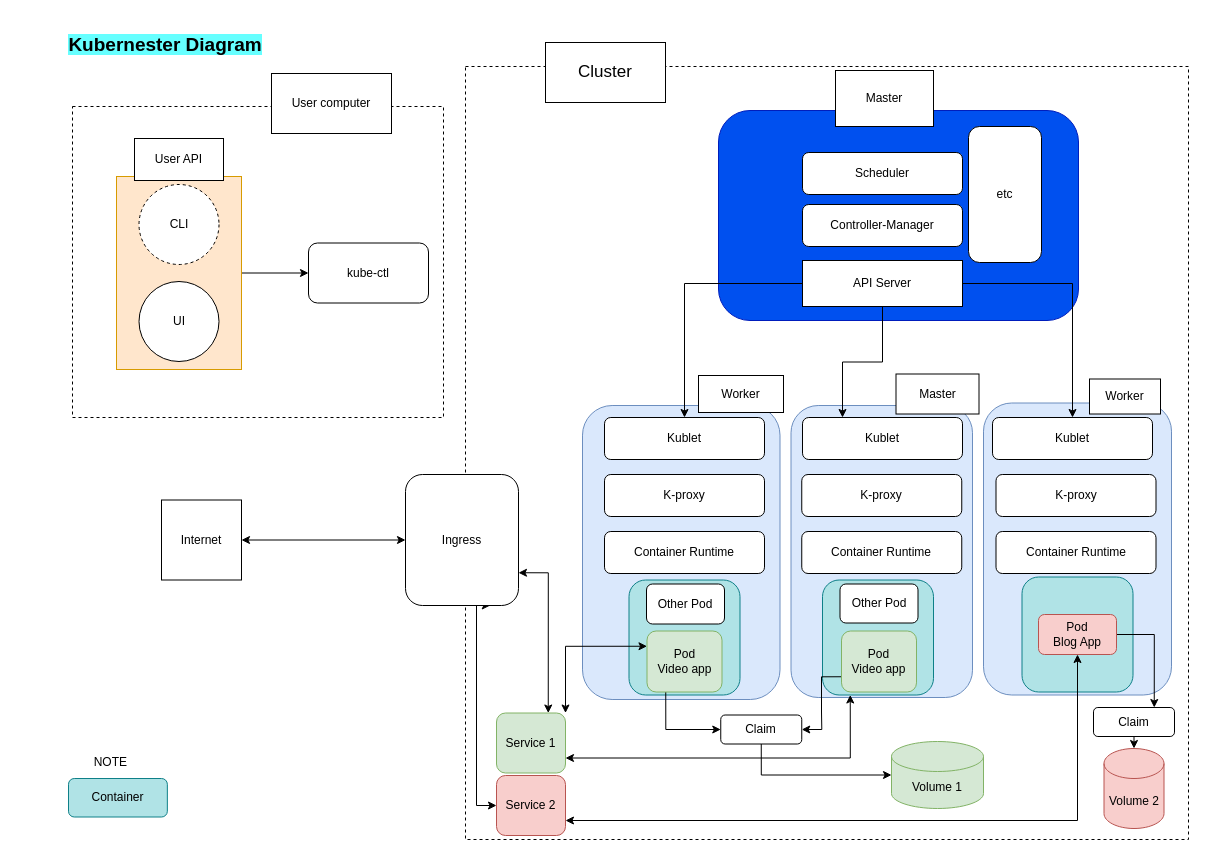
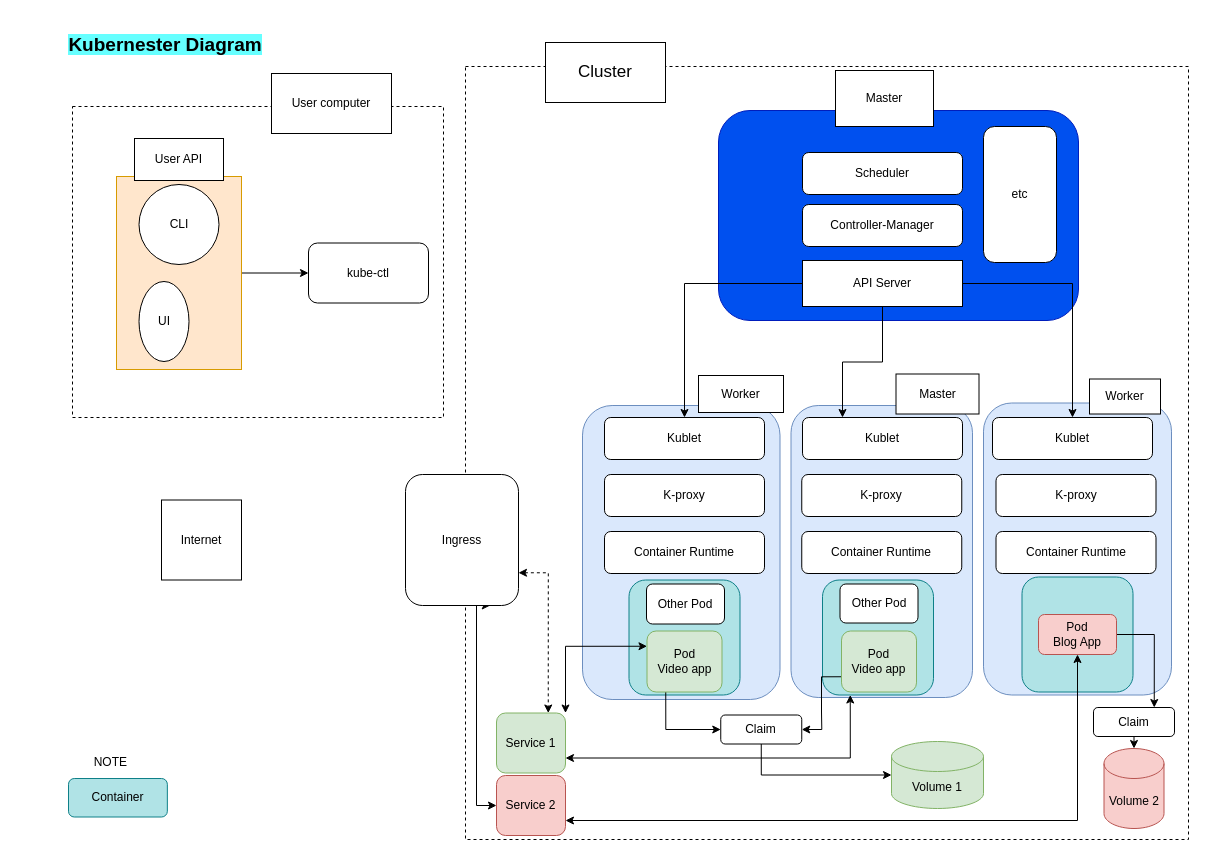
node "etc": moved (1005, 195) -> (1020, 195)
node "CLI": style dashed -> solid
node "UI": size 80x80 -> 50x80
edge "Internet" -- "Ingress": removed
edge "Ingress" -- "Service 1": style solid -> dashed
